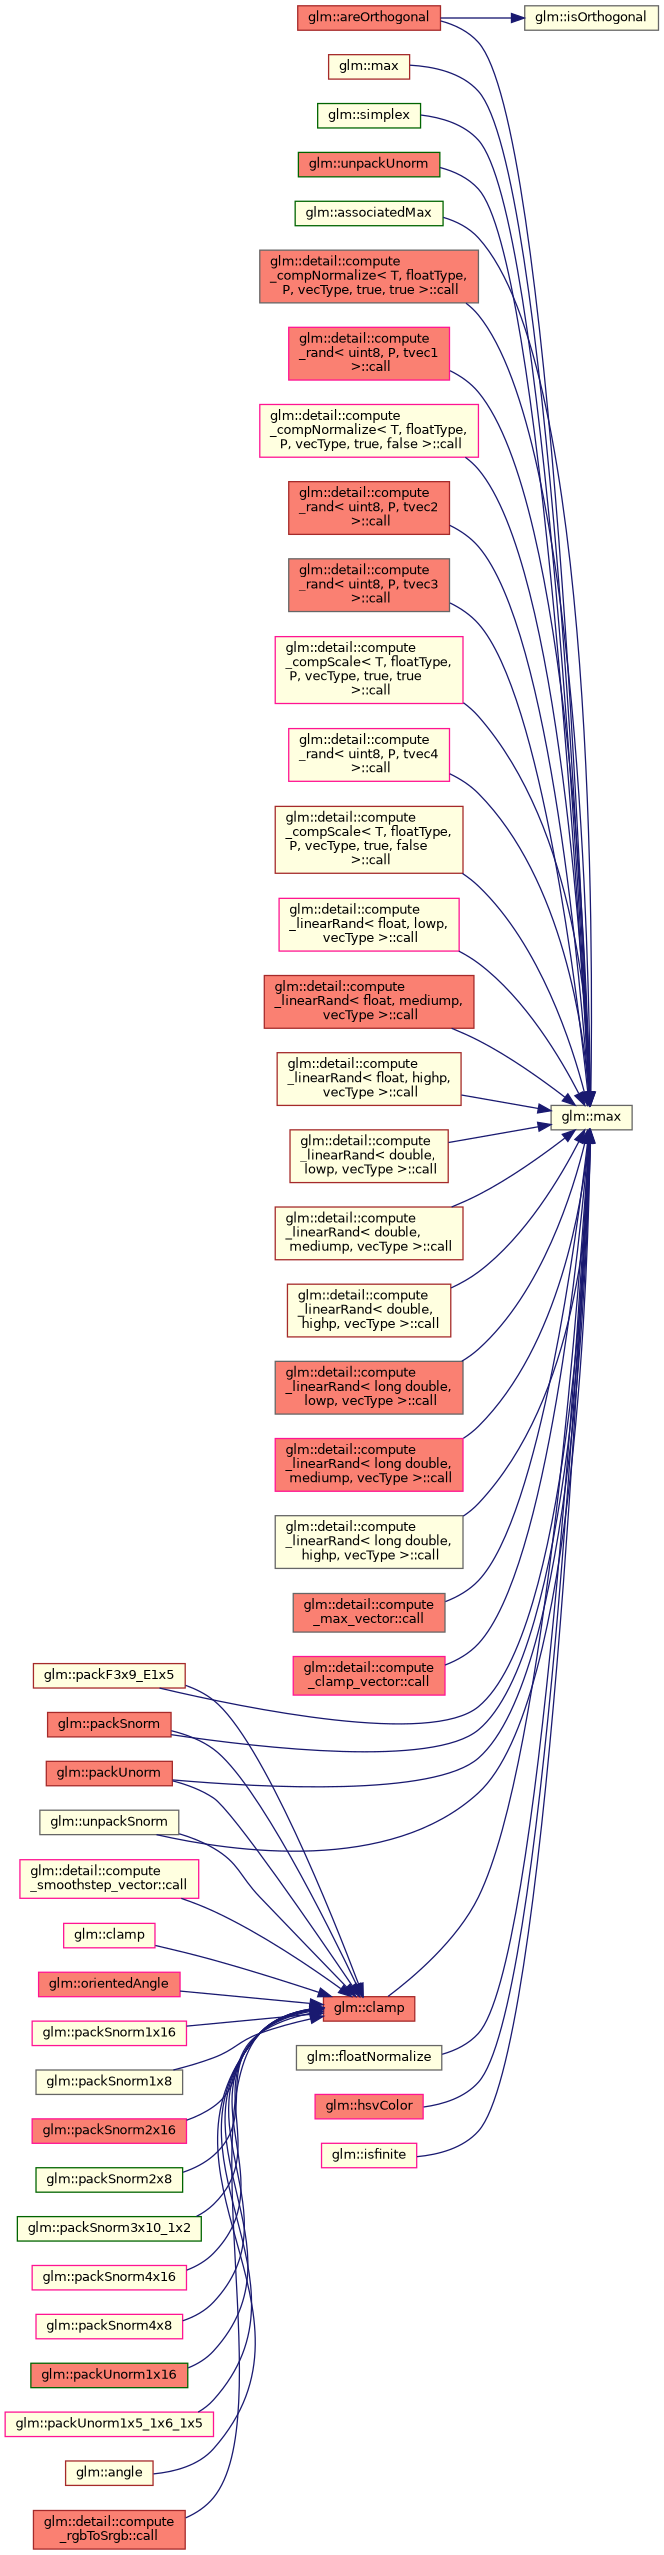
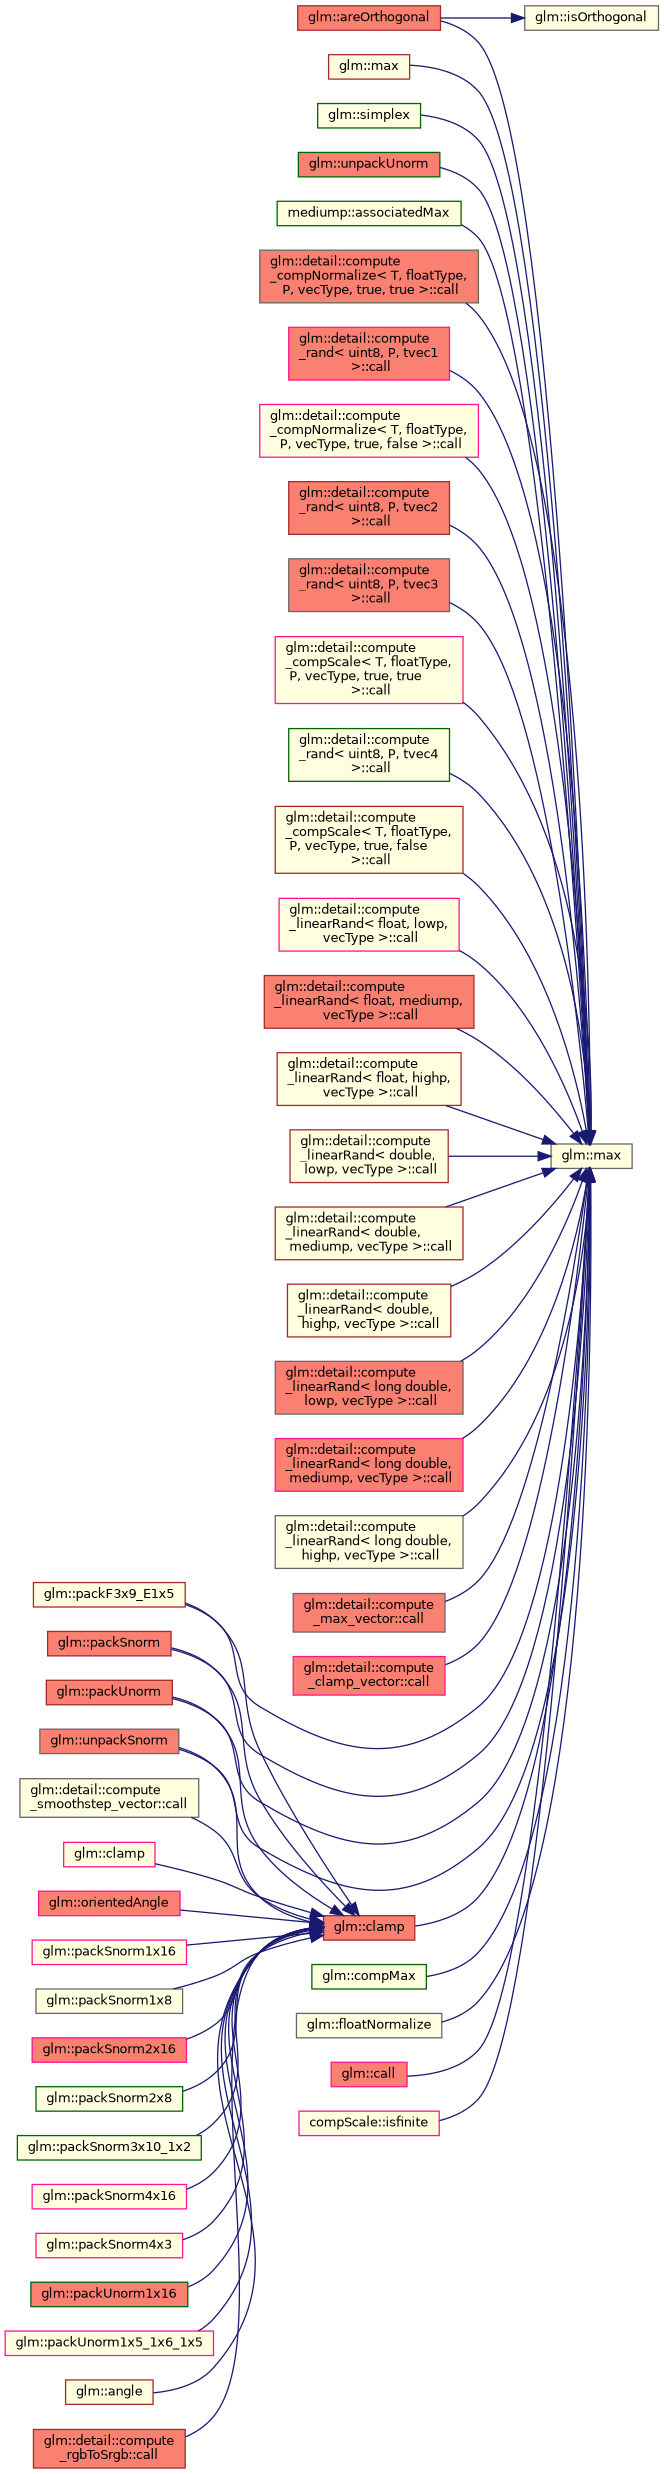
node "glm::associatedMax": label "glm::associatedMax" -> "mediump::associatedMax"
node "glm::detail::compute _rand< uint8, P, tvec4 >::call": color deeppink -> darkgreen
node "glm::unpackSnorm": fillcolor lightyellow -> salmon
node "glm::detail::compute _smoothstep_vector::call": color deeppink -> gray40
node "glm::compMax": added
node "glm::hsvColor": label "glm::hsvColor" -> "glm::call"
node "glm::isfinite": label "glm::isfinite" -> "compScale::isfinite"
node "glm::packSnorm4x8": label "glm::packSnorm4x8" -> "glm::packSnorm4x3"
